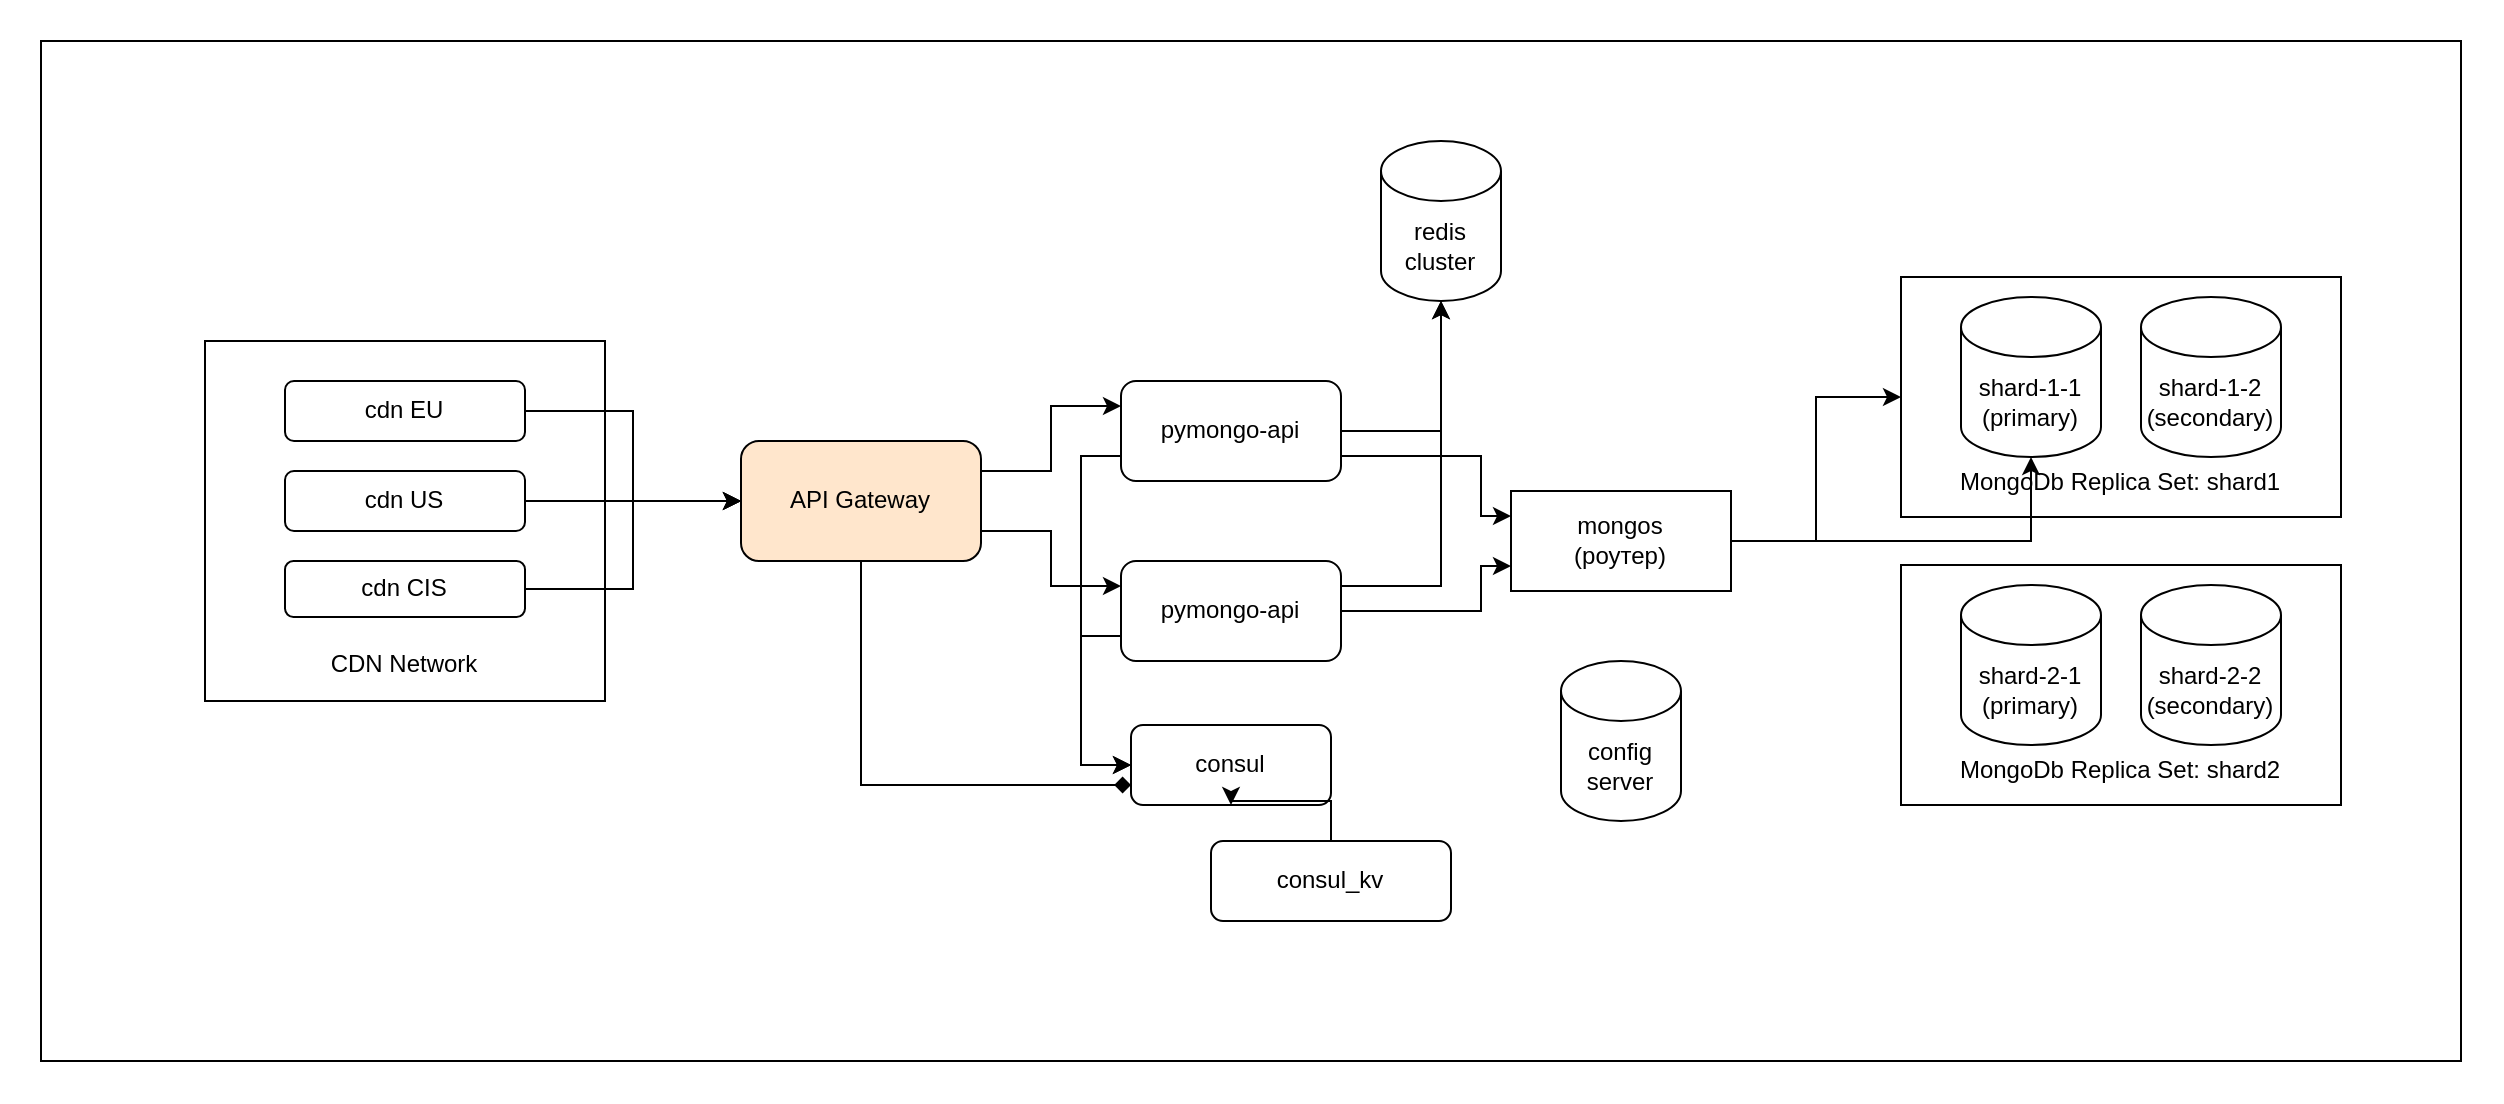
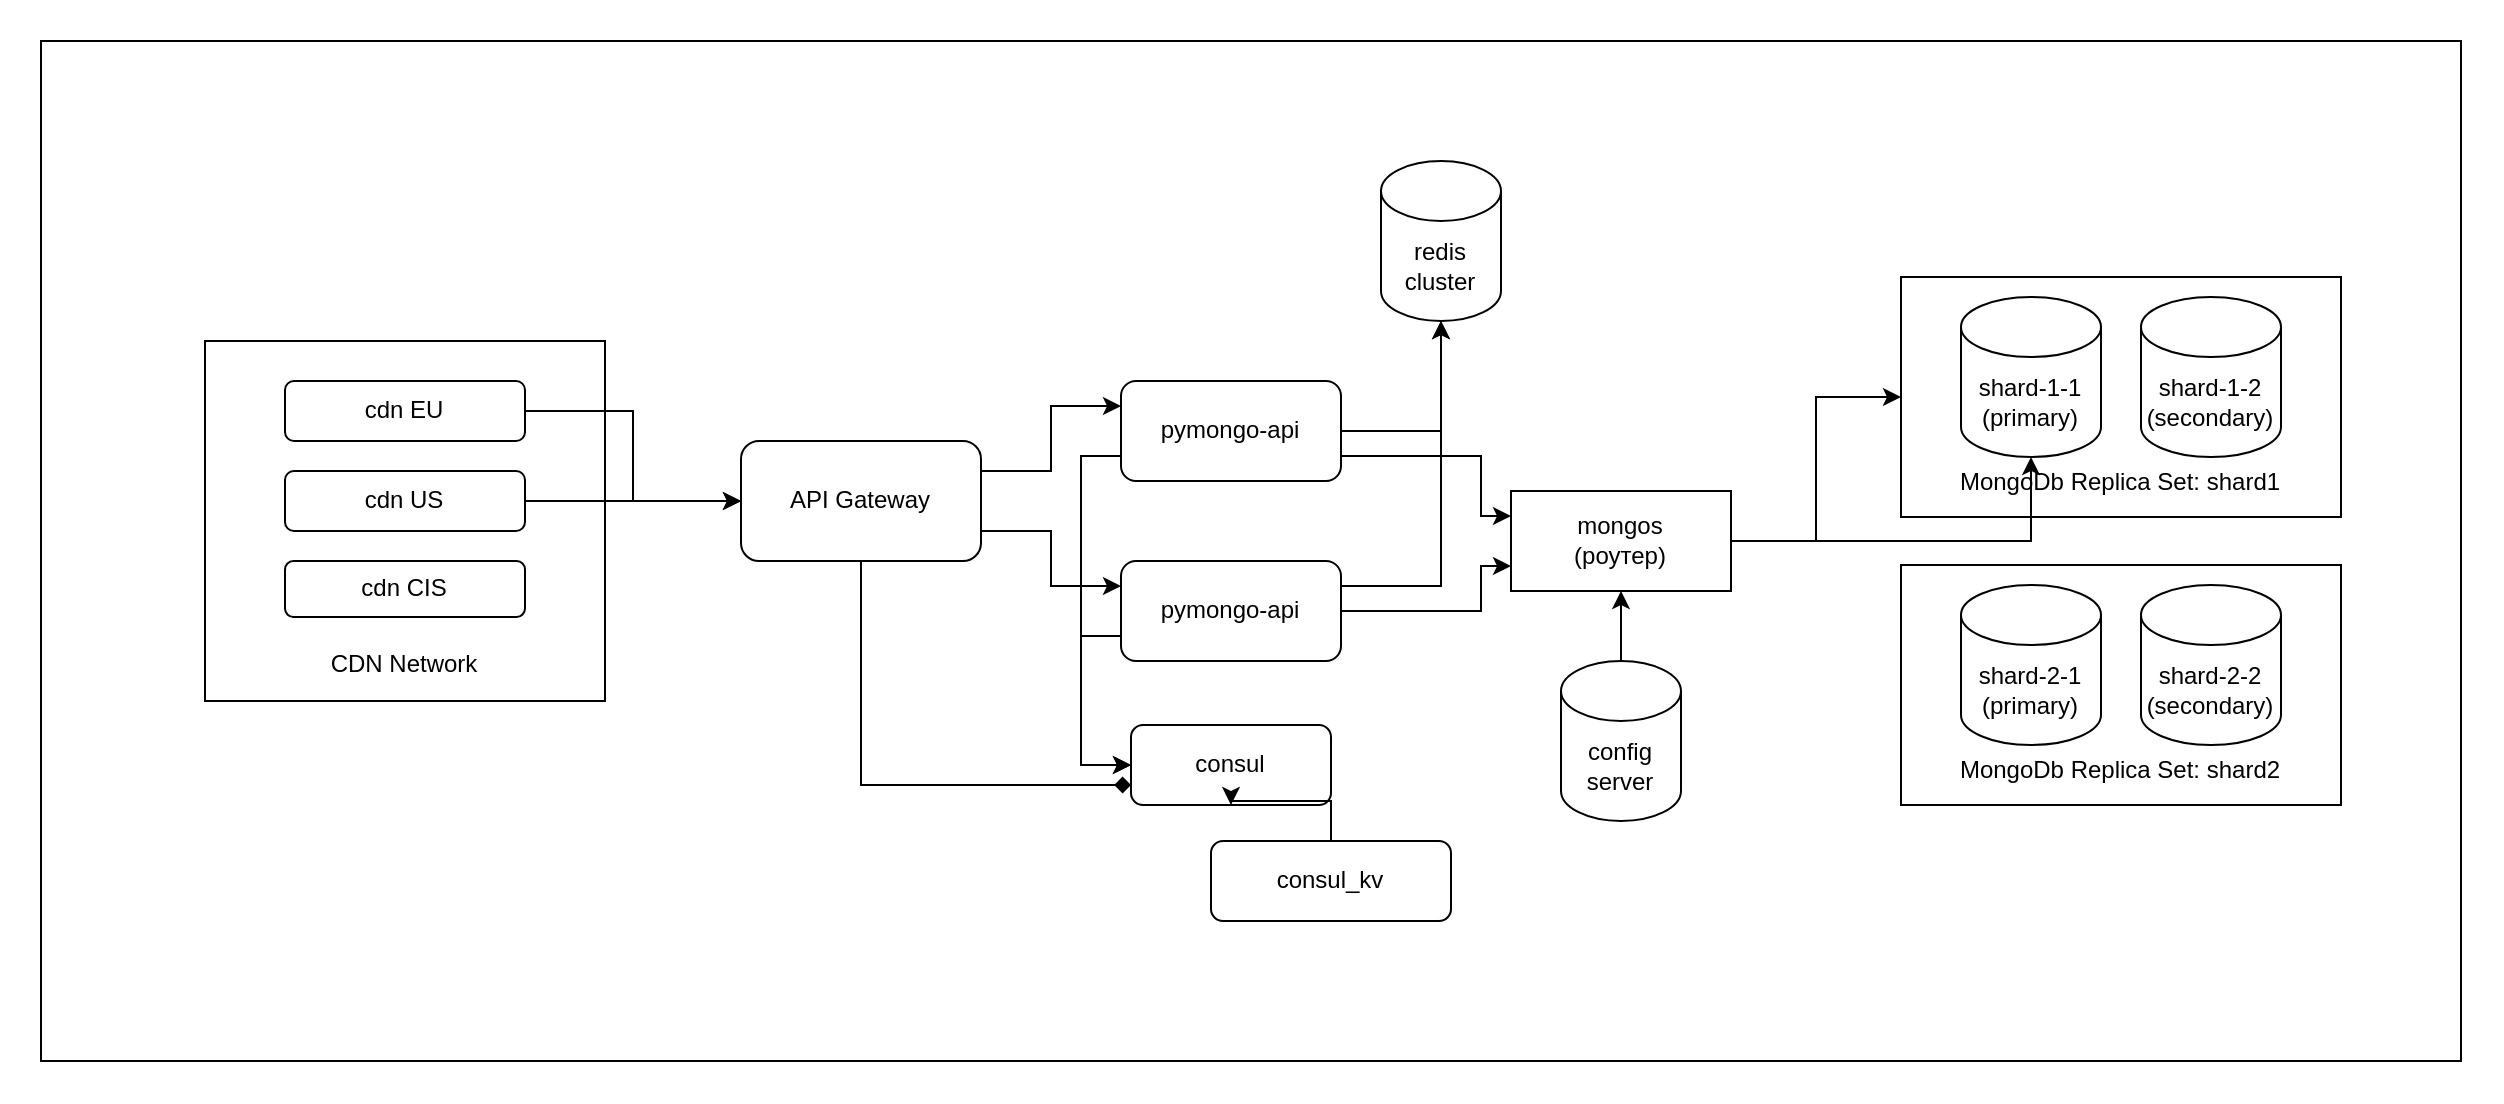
node "redis cluster": moved (1441, 221) -> (1441, 241)
node "API Gateway": fillcolor #ffe6cc -> #ffffff
edge "cdn CIS" -> "API Gateway": removed
edge "config server" -> "mongos (роутер)": added
